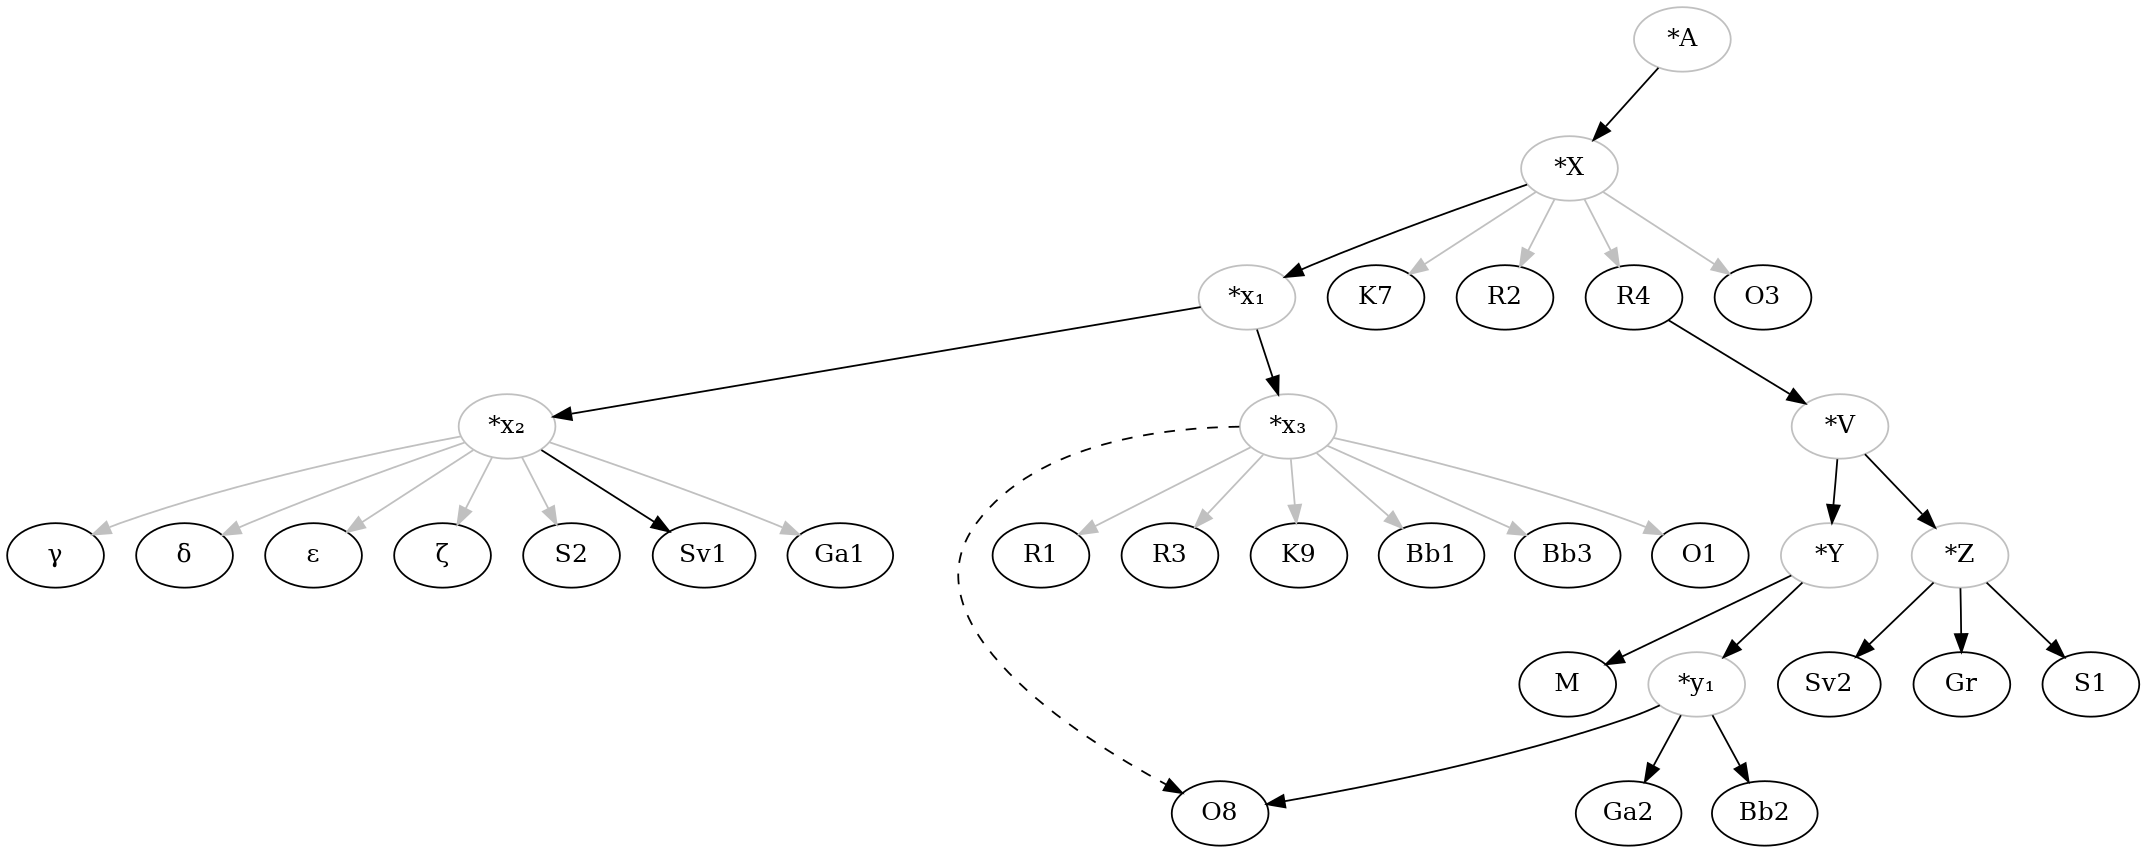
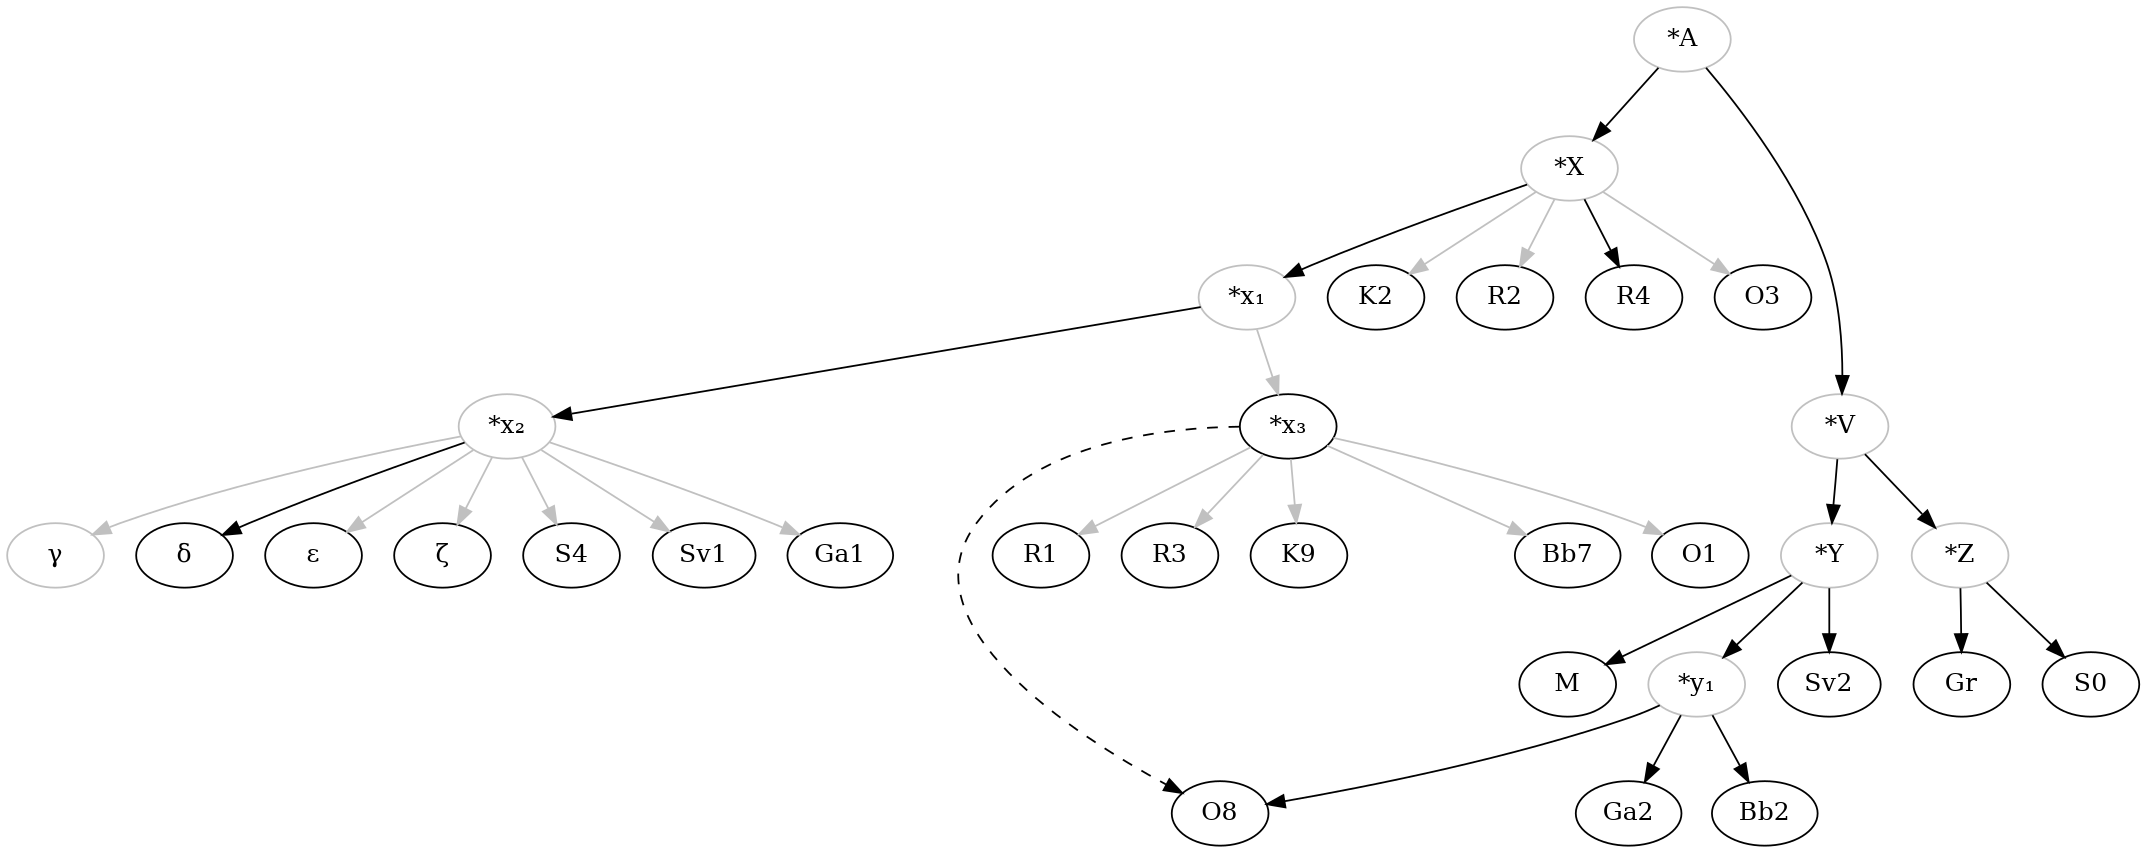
edge "*X" -> "R4": color grey -> black
node "K7": label "K7" -> "K2"
edge "*x₁" -> "*x₃": color black -> grey
edge "R4" -> "*V": now "*A" -> "*V"
node "*x₃": color grey -> black
edge "*x₂" -> "δ": color grey -> black
edge "*x₂" -> "Sv1": color black -> grey
node "γ": color black -> grey
node "S2": label "S2" -> "S4"
node "Bb1": removed
node "Bb3": label "Bb3" -> "Bb7"
edge "*Z" -> "Sv2": now "*Y" -> "Sv2"
node "S1": label "S1" -> "S0"
